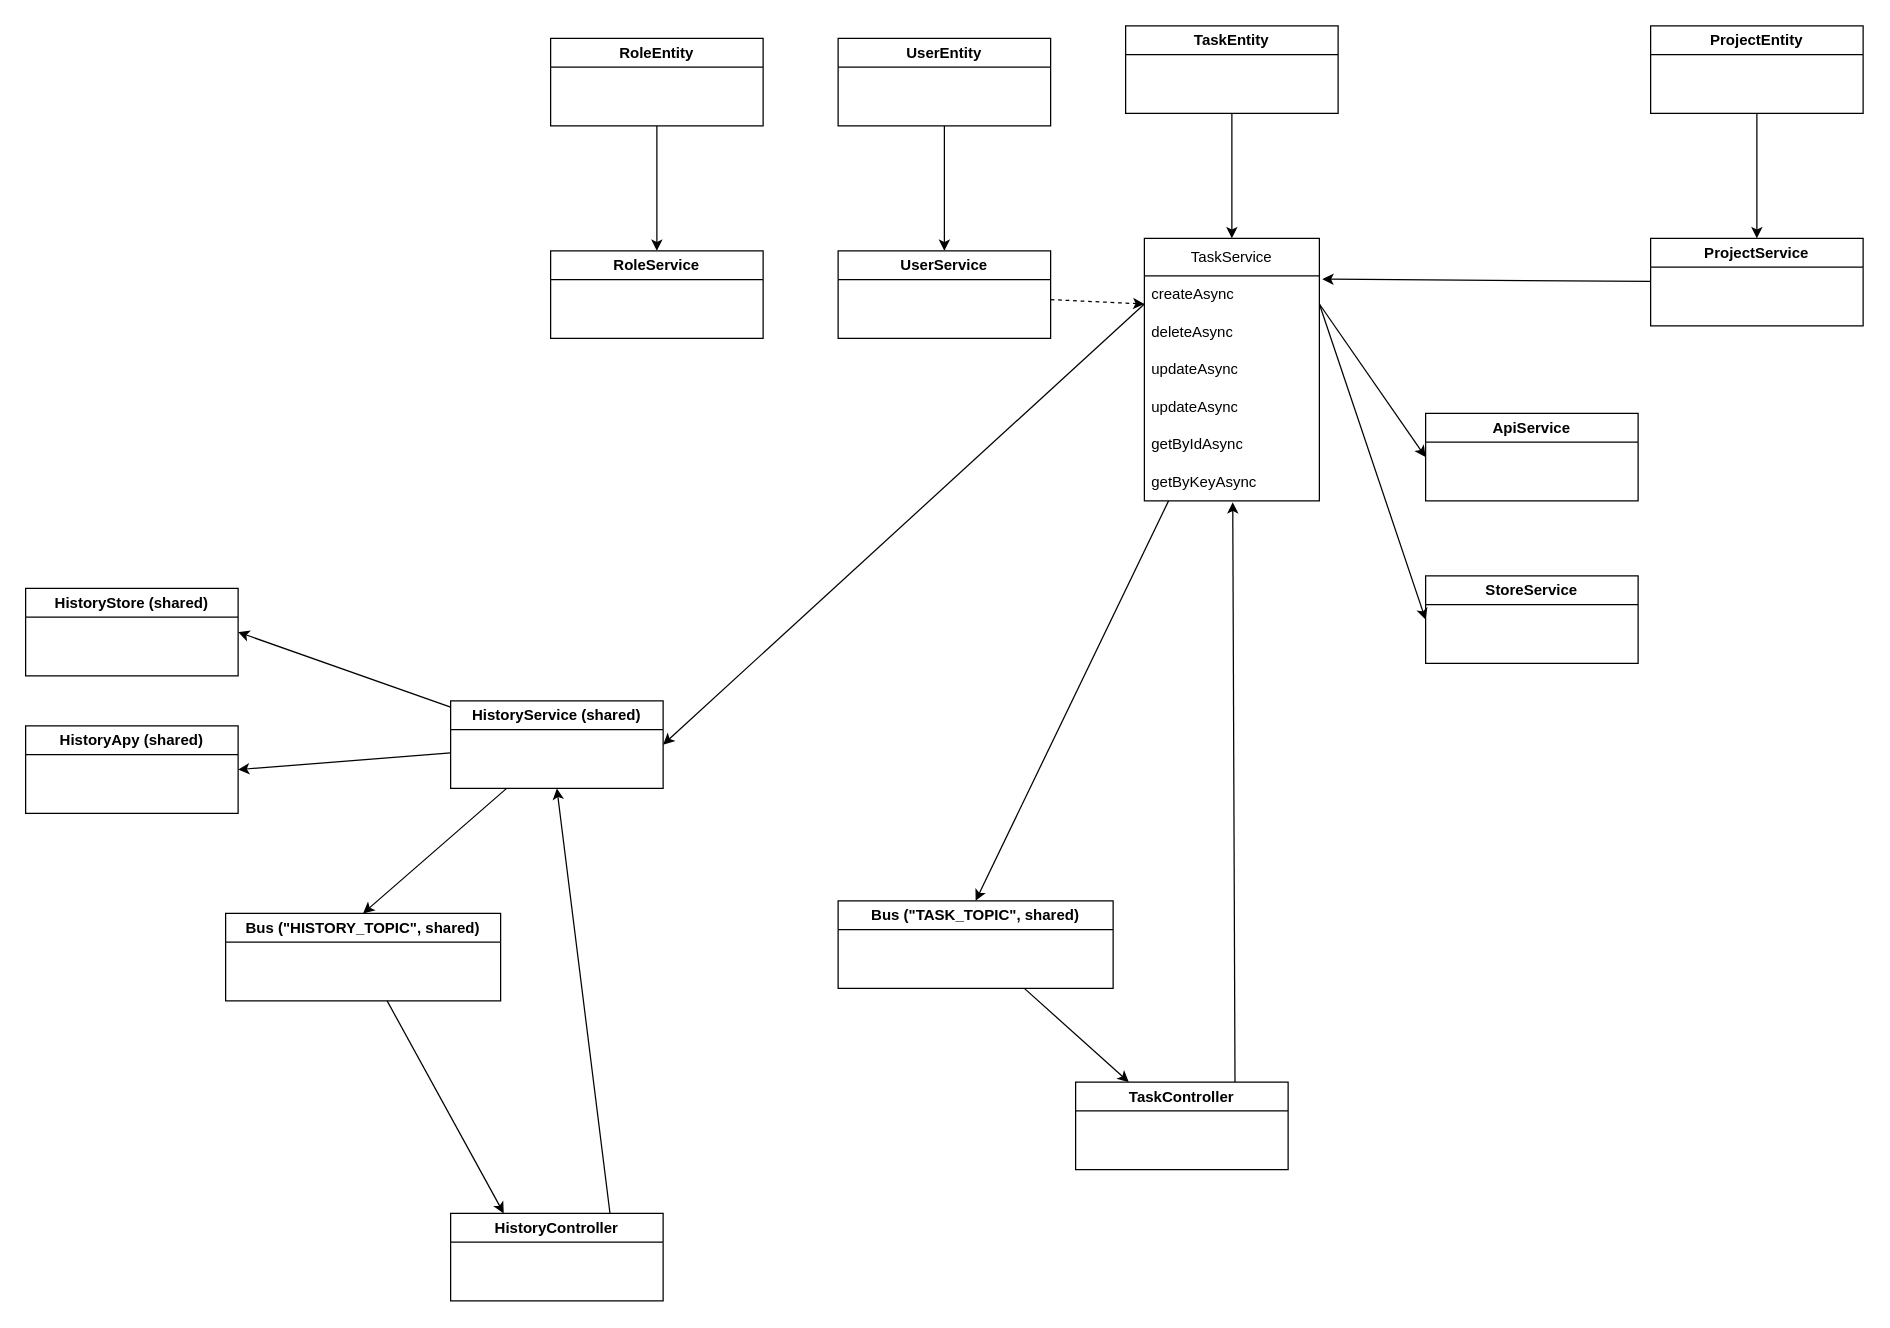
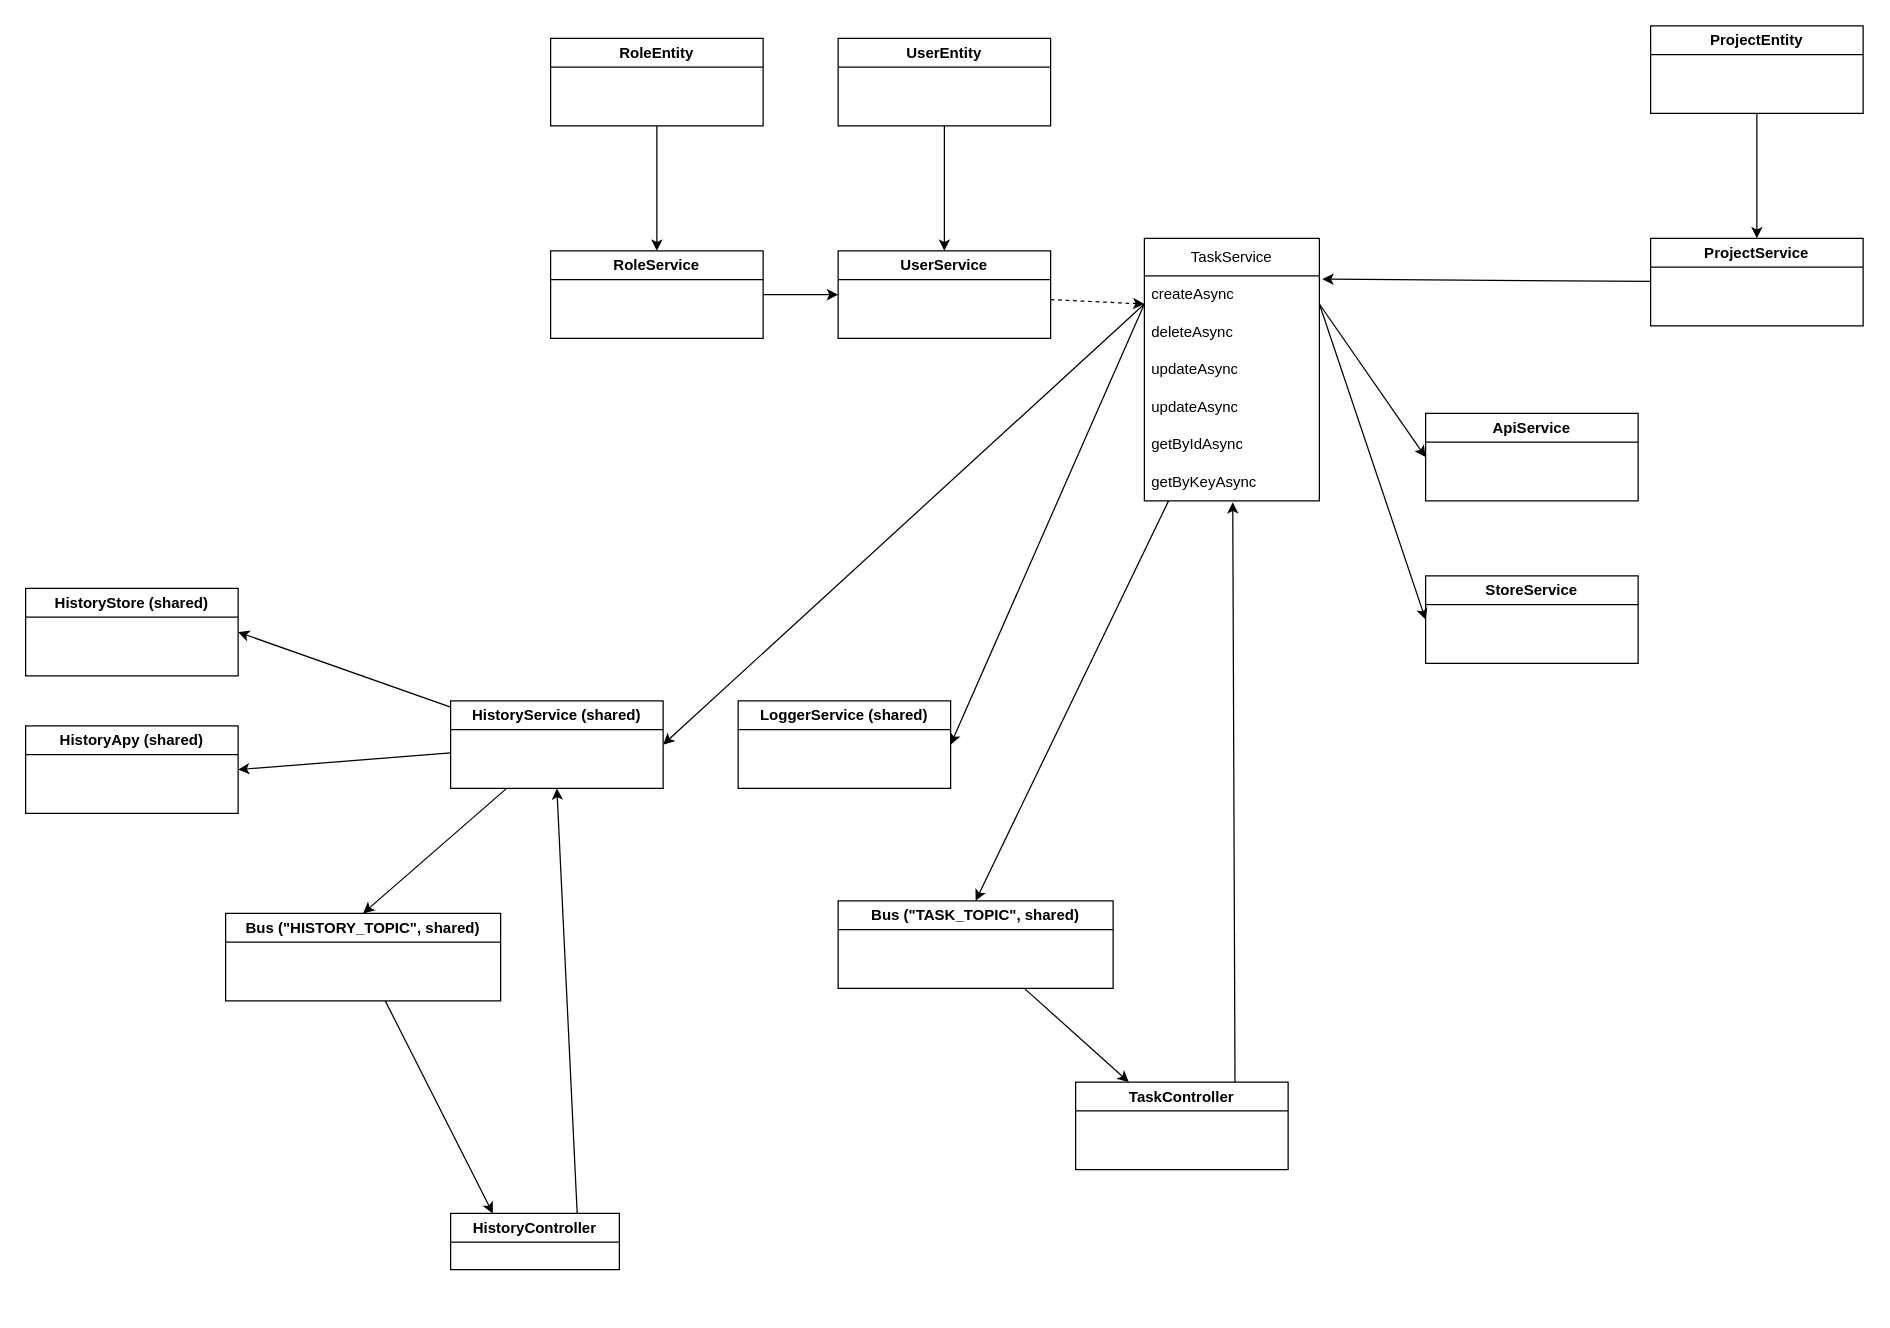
node "TaskEntity": removed
edge "TaskEntity" -> "TaskService": removed
edge "RoleService" -> "UserService": added
edge "TaskService" -> "LoggerService (shared)": added
node "LoggerService (shared)": added
node "HistoryController": size 213x88 -> 169x56
